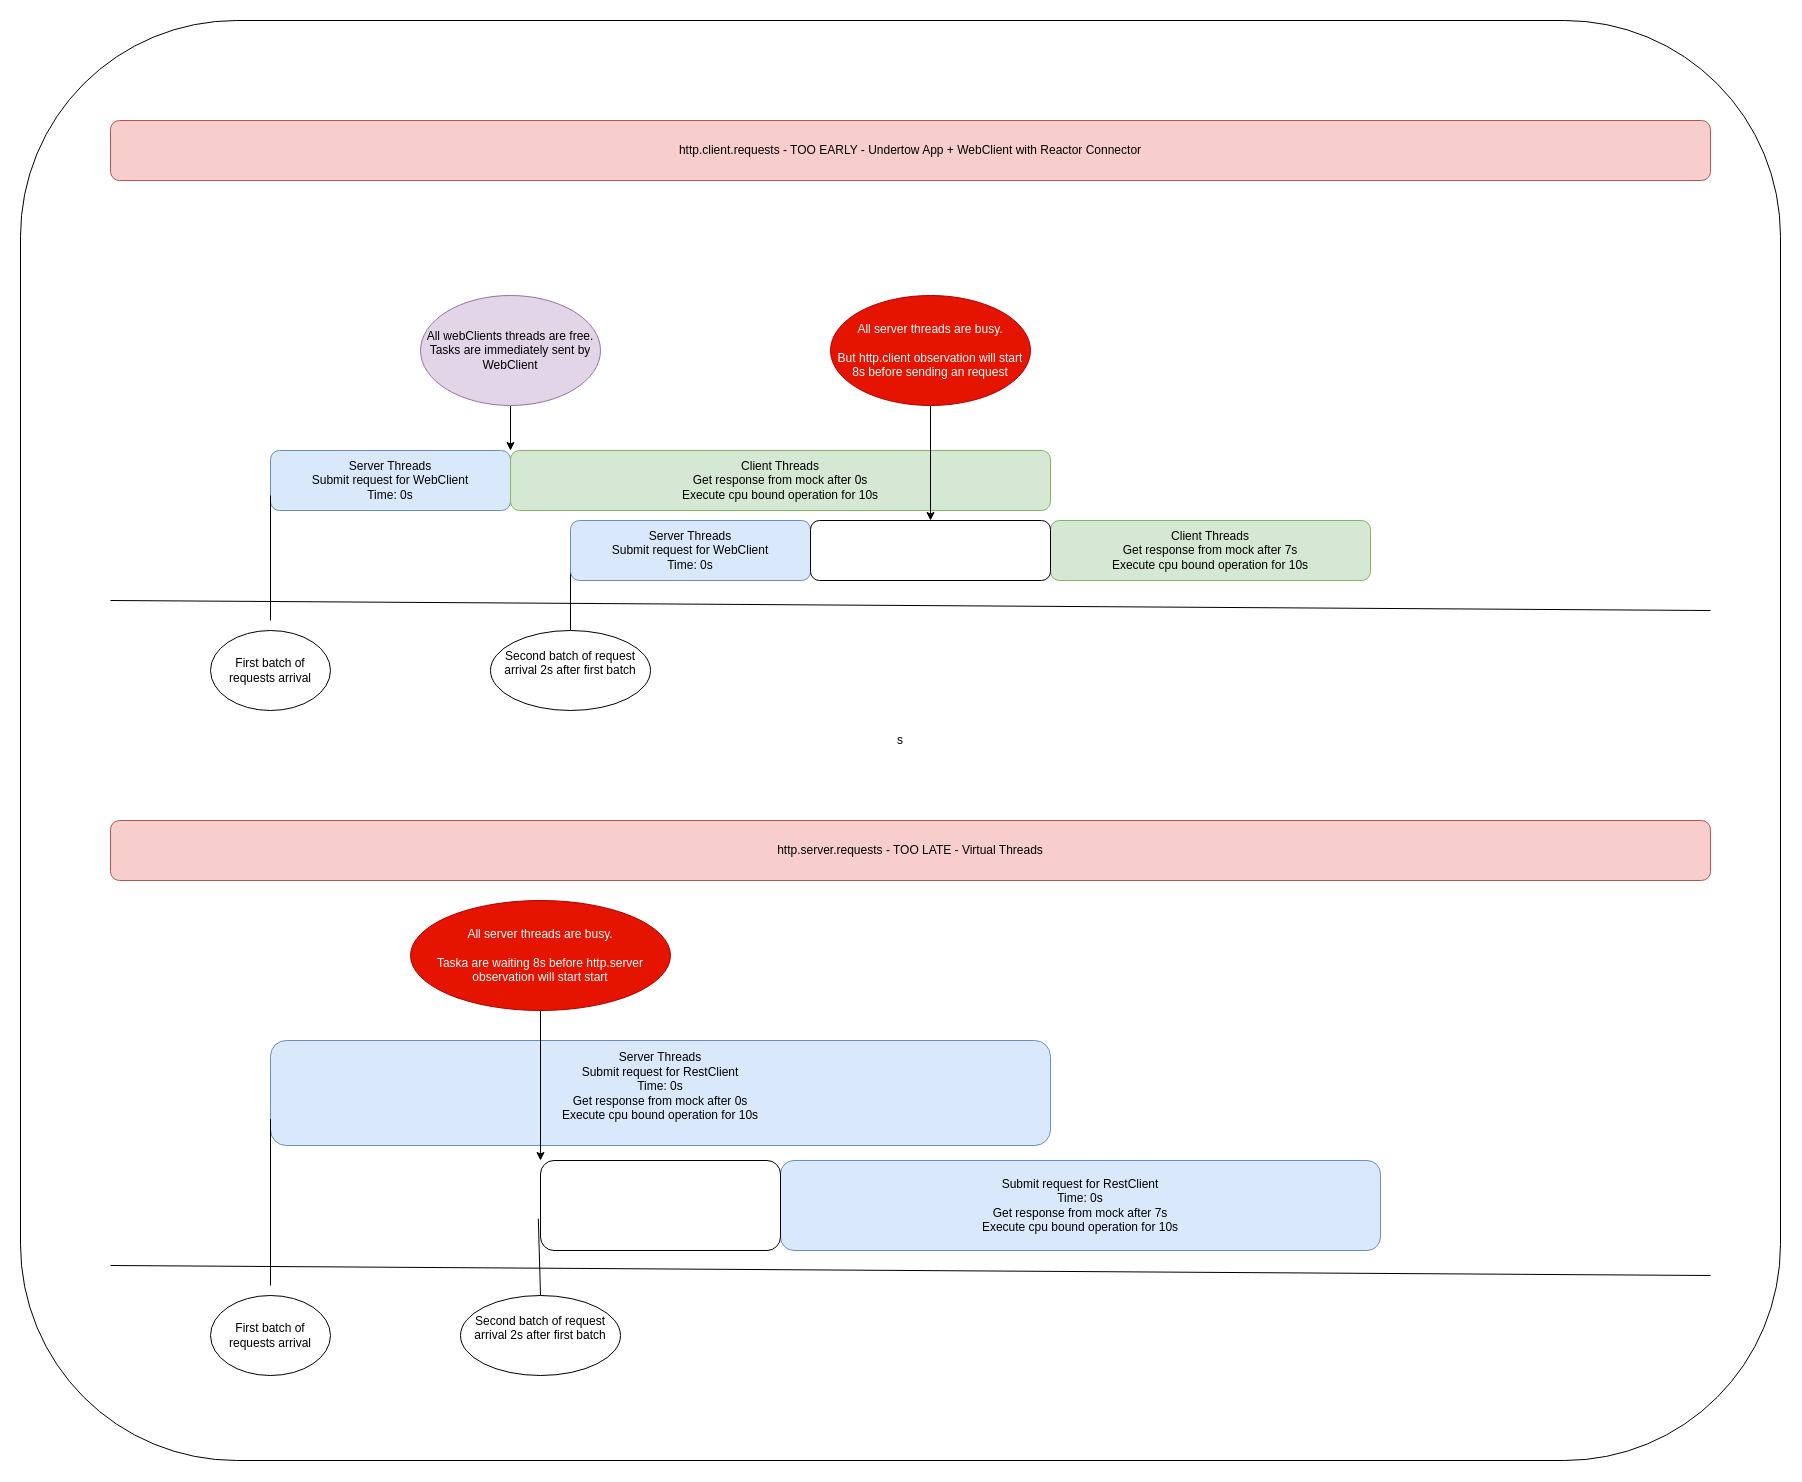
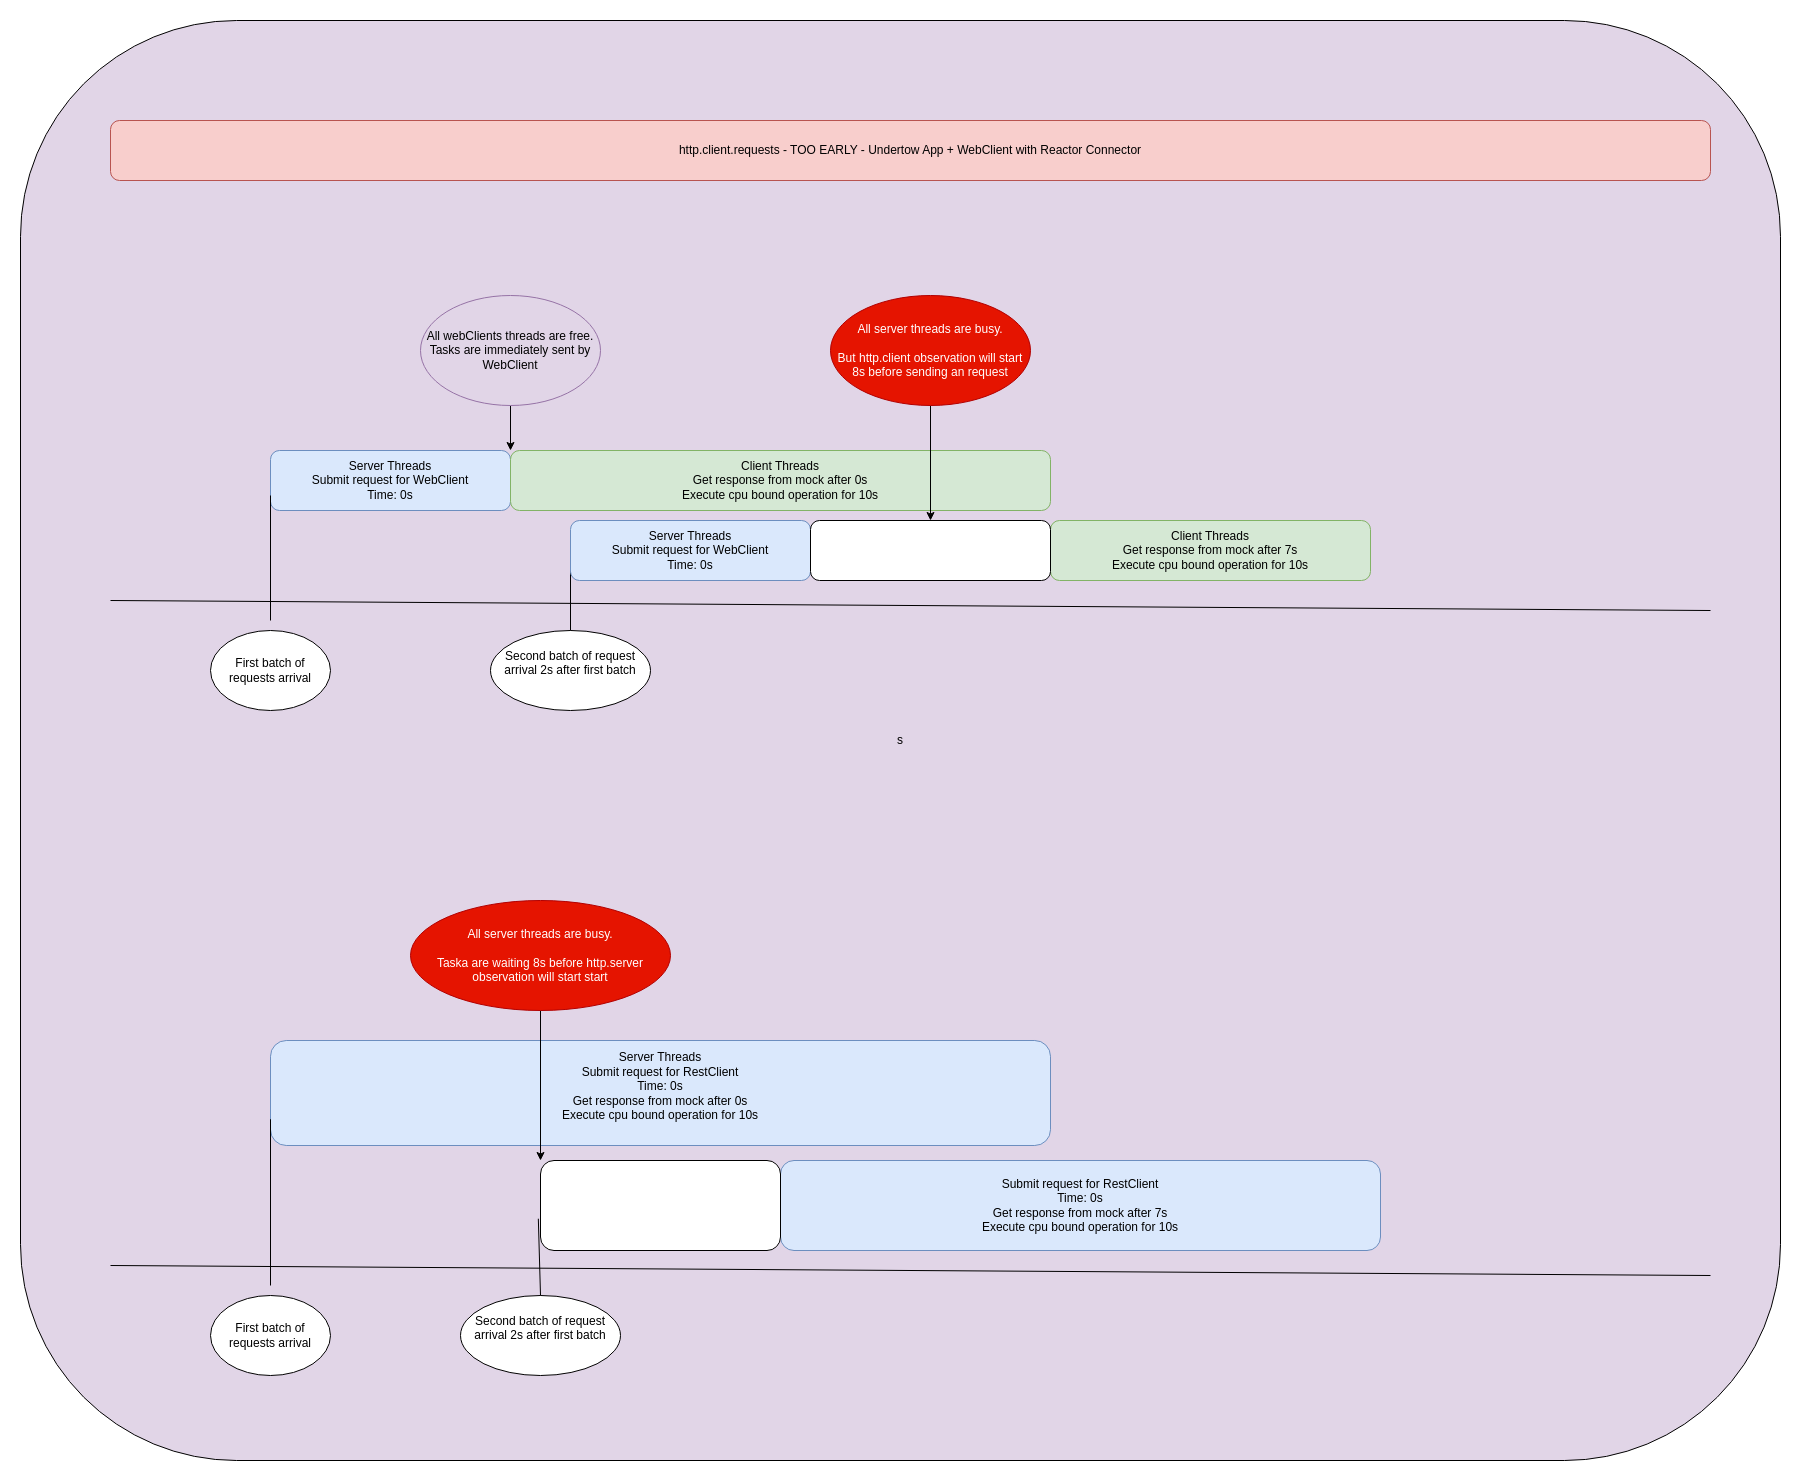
node "s": fillcolor #ffffff -> #e1d5e7
node "http.server.requests - TOO LATE - Virtual Threads": removed
